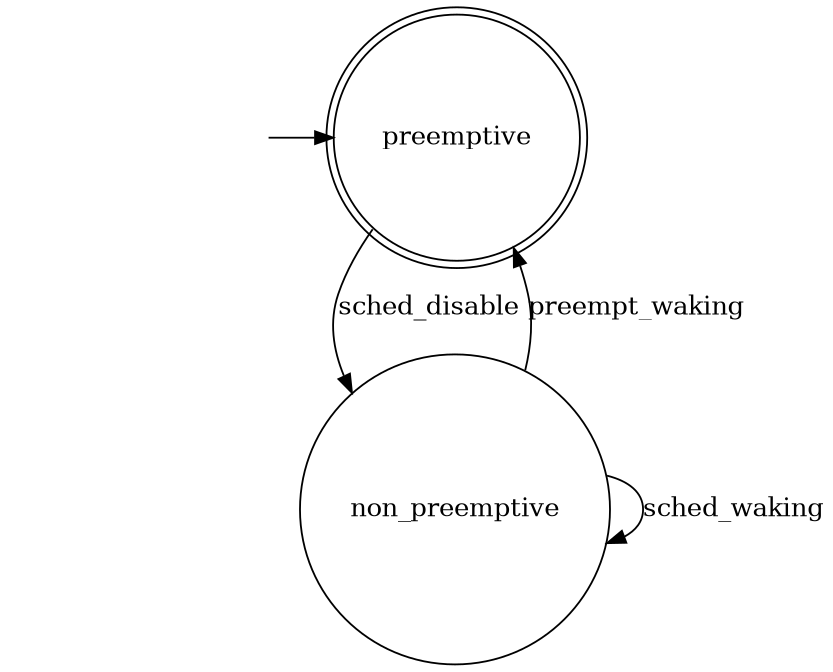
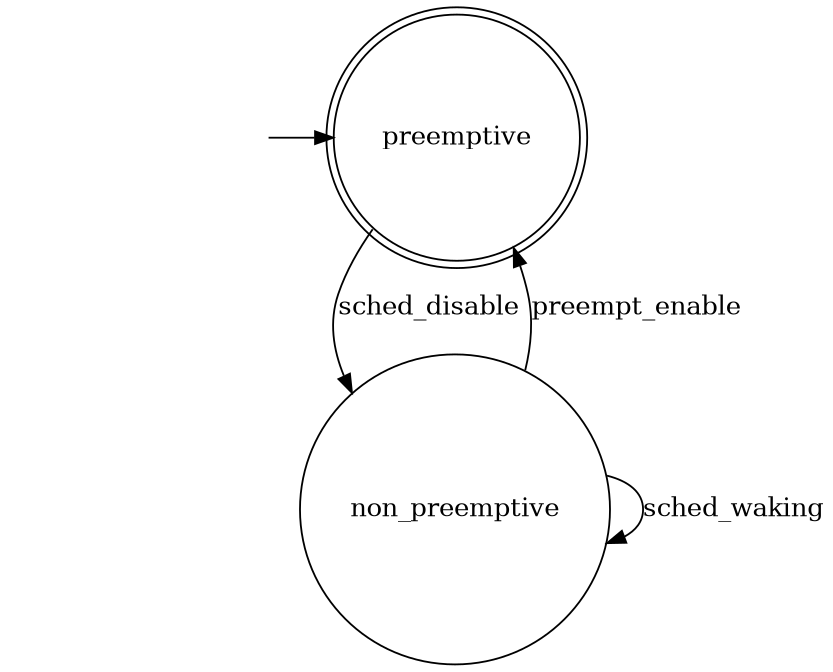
edge "non_preemptive" -> "preemptive": label "preempt_waking" -> "preempt_enable"
